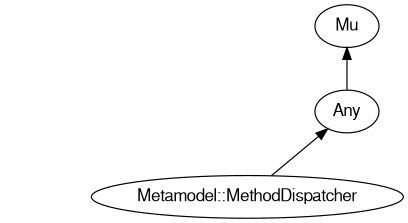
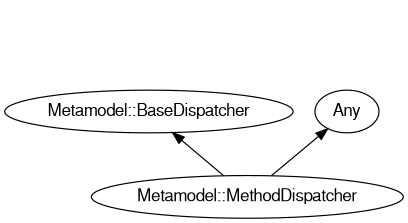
node "Mu": removed
node "Metamodel::BaseDispatcher": added
